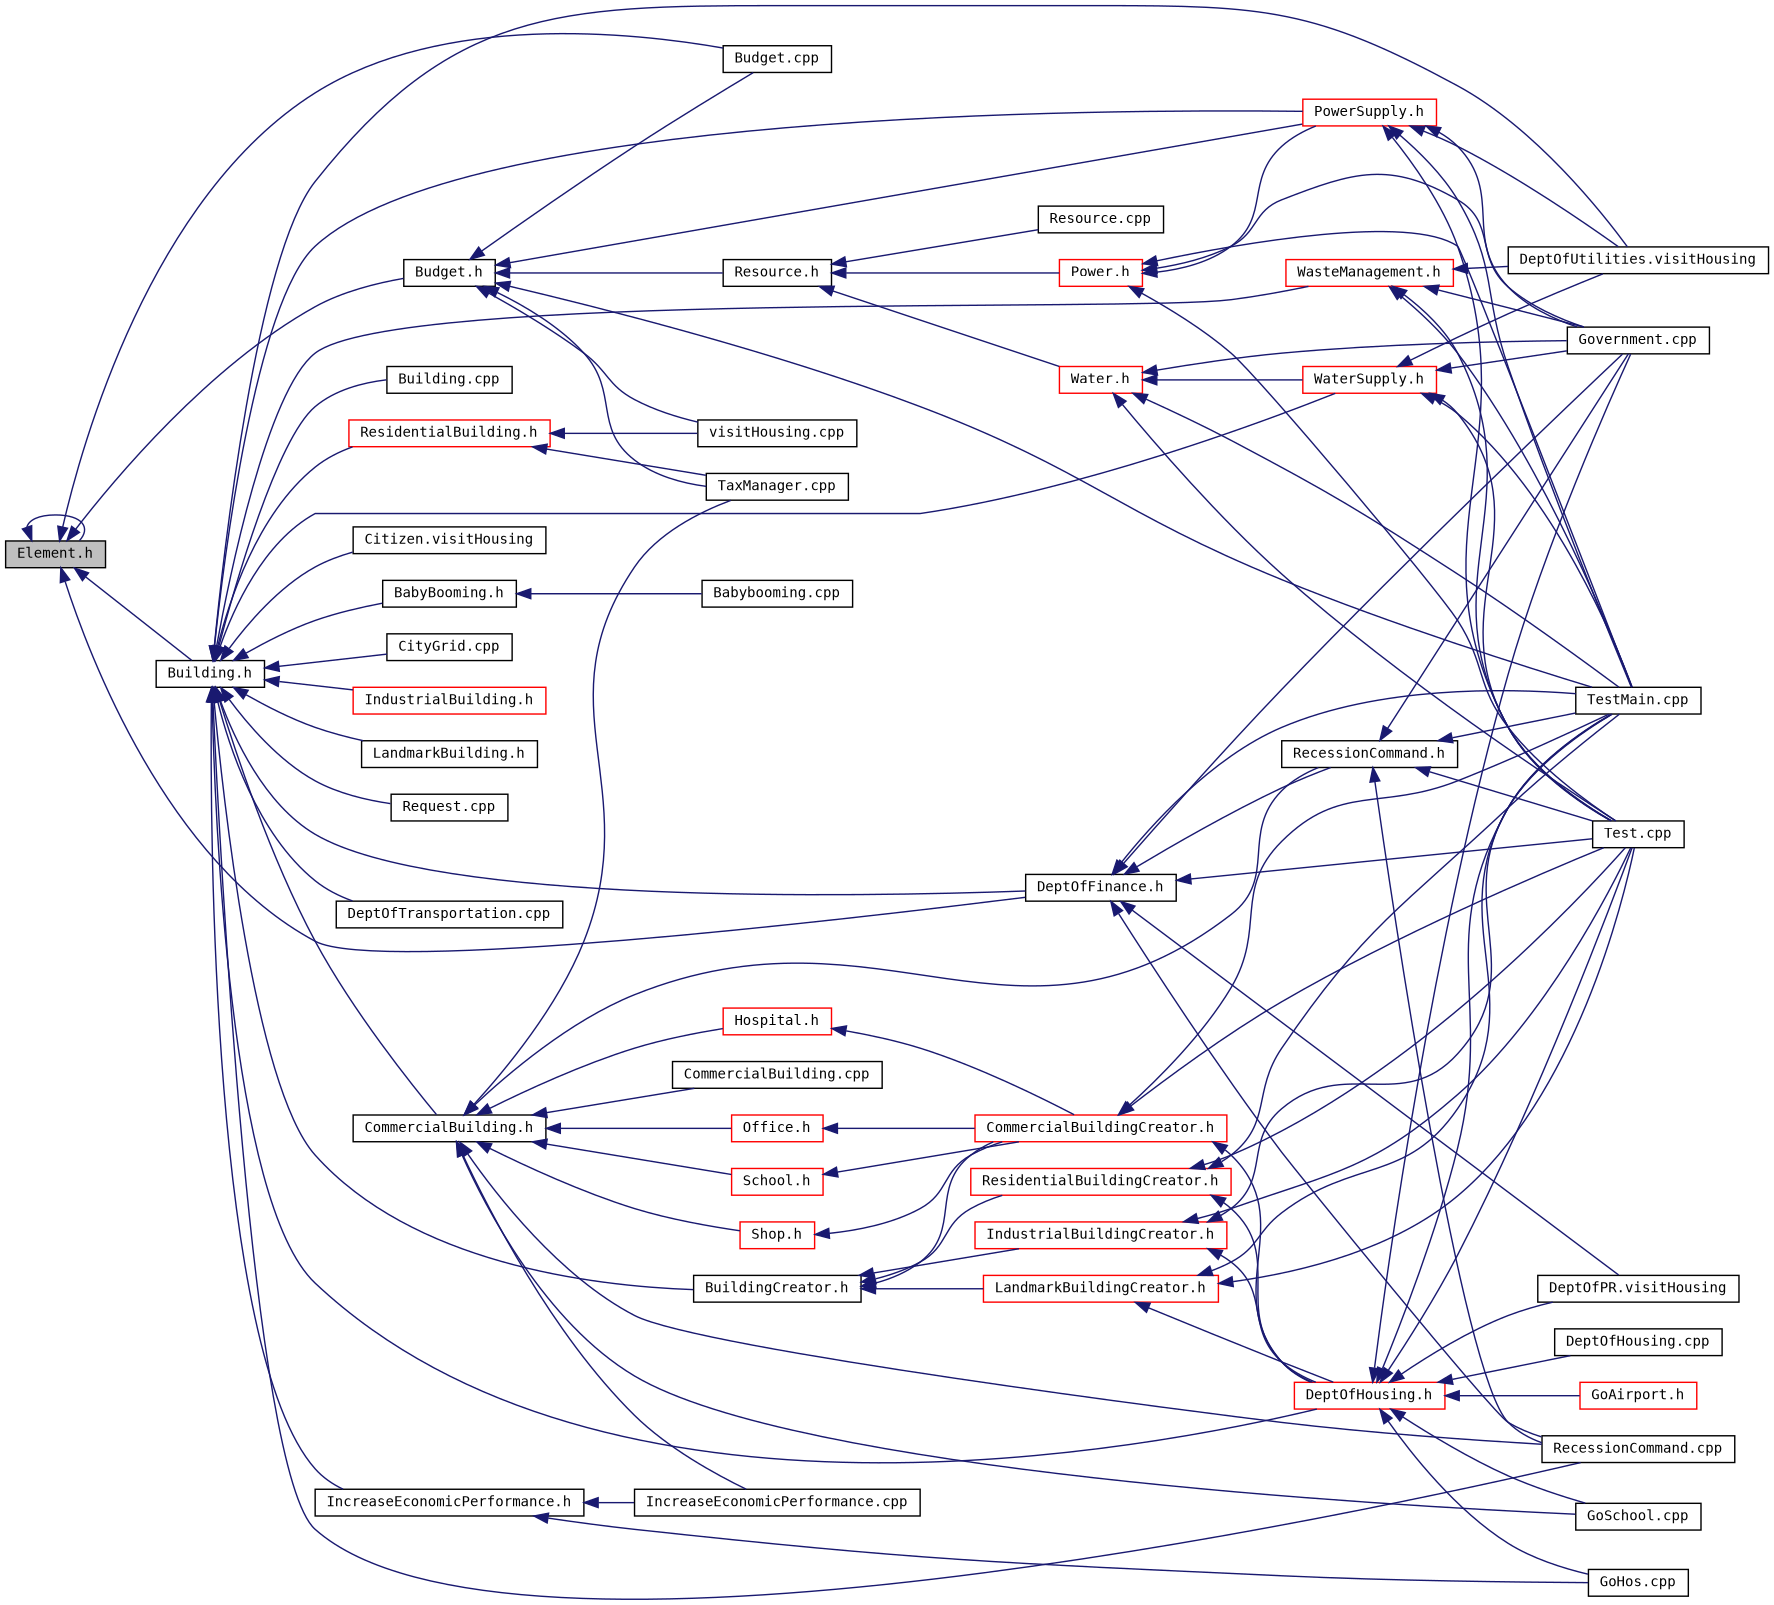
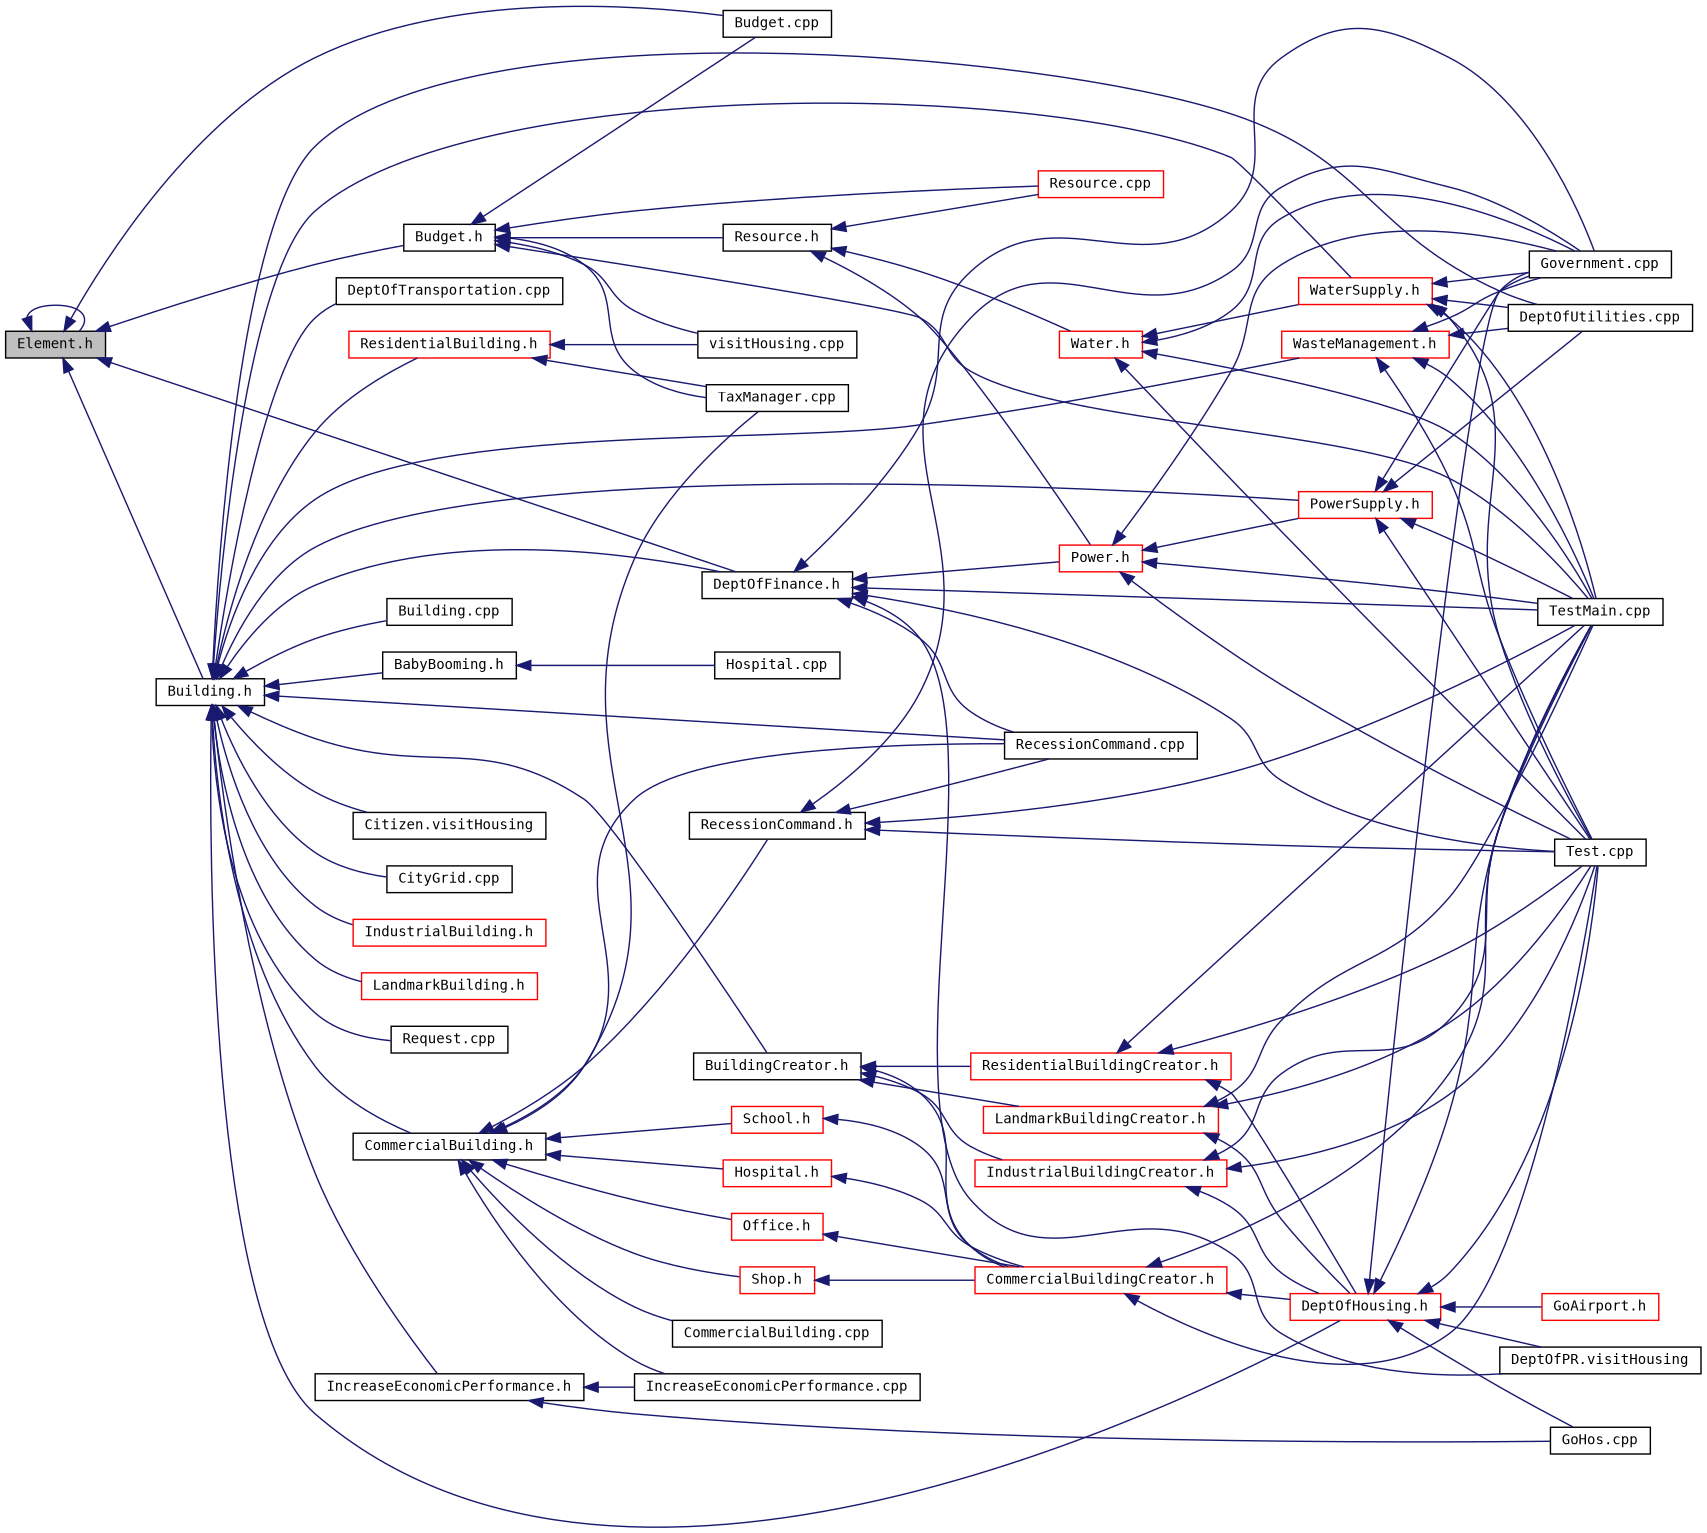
edge "PowerSupply.h" -> "Budget.h": now "Resource.cpp" -> "Budget.h"
node "Resource.cpp": color black -> red
node "DeptOfUtilities.visitHousing": label "DeptOfUtilities.visitHousing" -> "DeptOfUtilities.cpp"
node "Babybooming.cpp": label "Babybooming.cpp" -> "Hospital.cpp"
node "LandmarkBuilding.h": color black -> red
edge "RecessionCommand.h" -> "DeptOfFinance.h": now "Power.h" -> "DeptOfFinance.h"
node "DeptOfHousing.cpp": removed
node "GoSchool.cpp": removed
